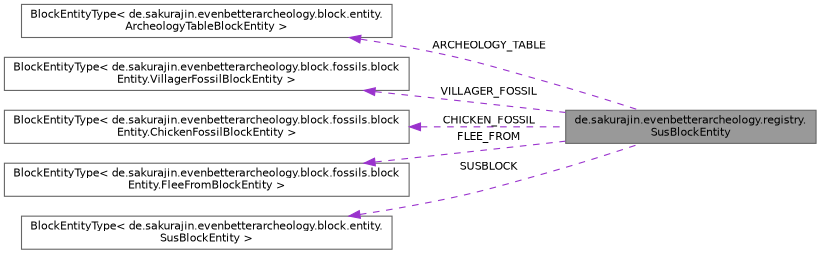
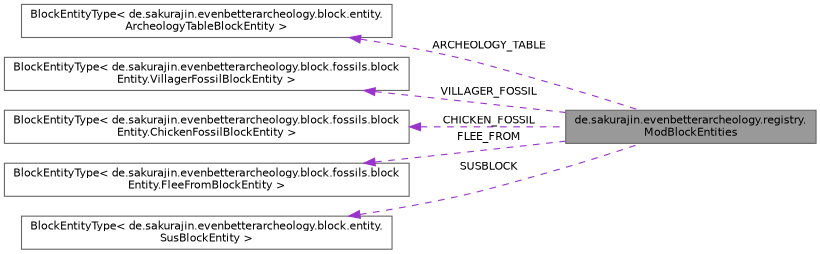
node "de.sakurajin.evenbetterarcheology.registry. SusBlockEntity": label "de.sakurajin.evenbetterarcheology.registry. SusBlockEntity" -> "de.sakurajin.evenbetterarcheology.registry. ModBlockEntities"
